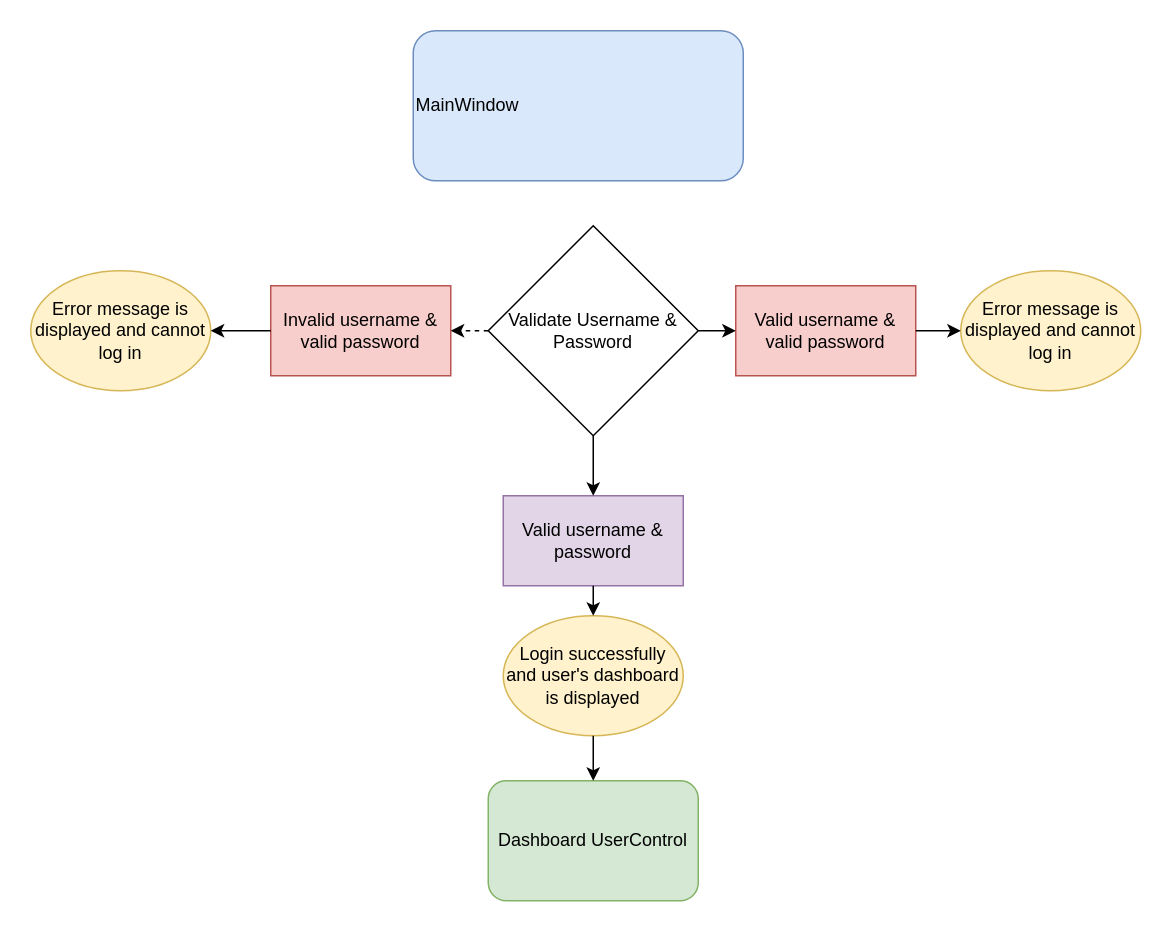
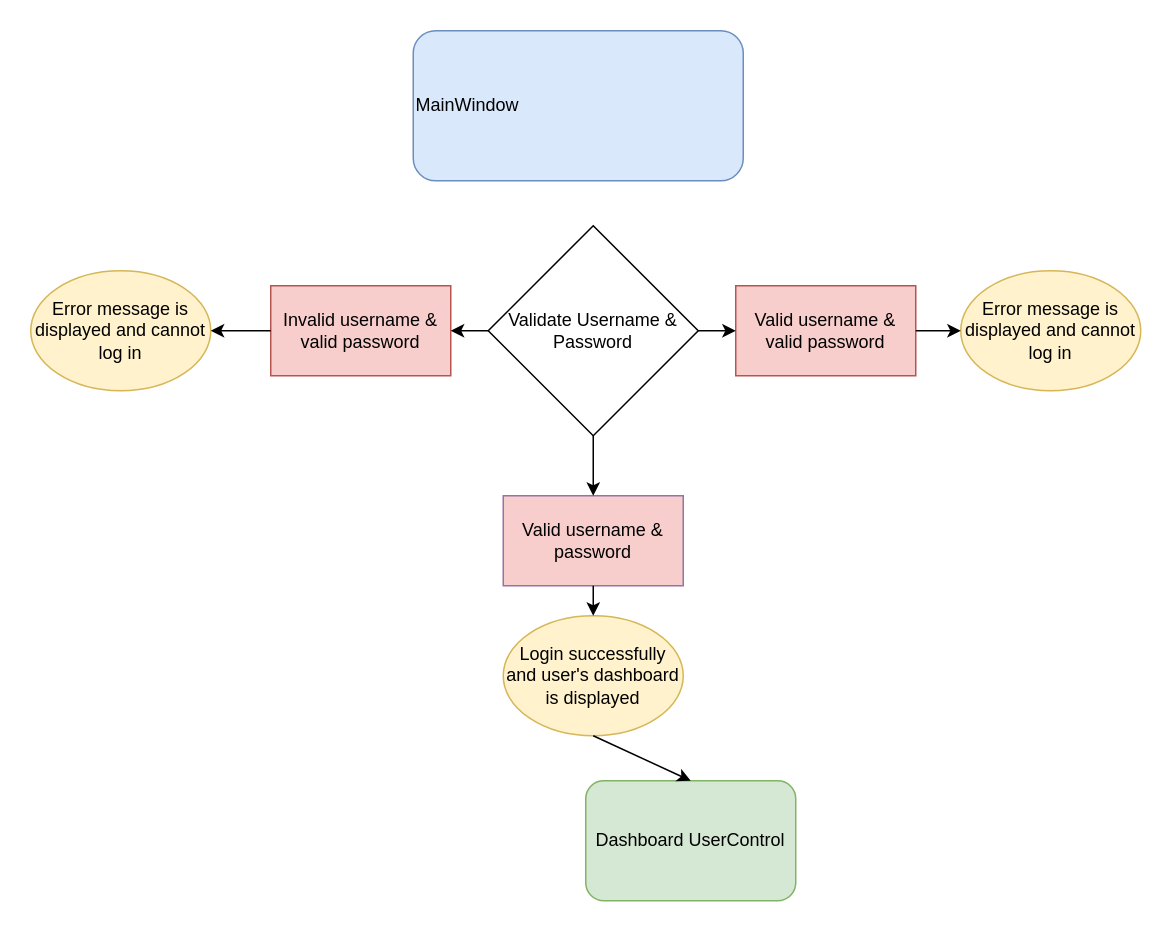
edge "Validate Username & Password" -> "Invalid username & valid password": style dashed -> solid
node "Valid username & password": fillcolor #e1d5e7 -> #f8cecc
node "Dashboard UserControl": moved (593, 841) -> (691, 841)
